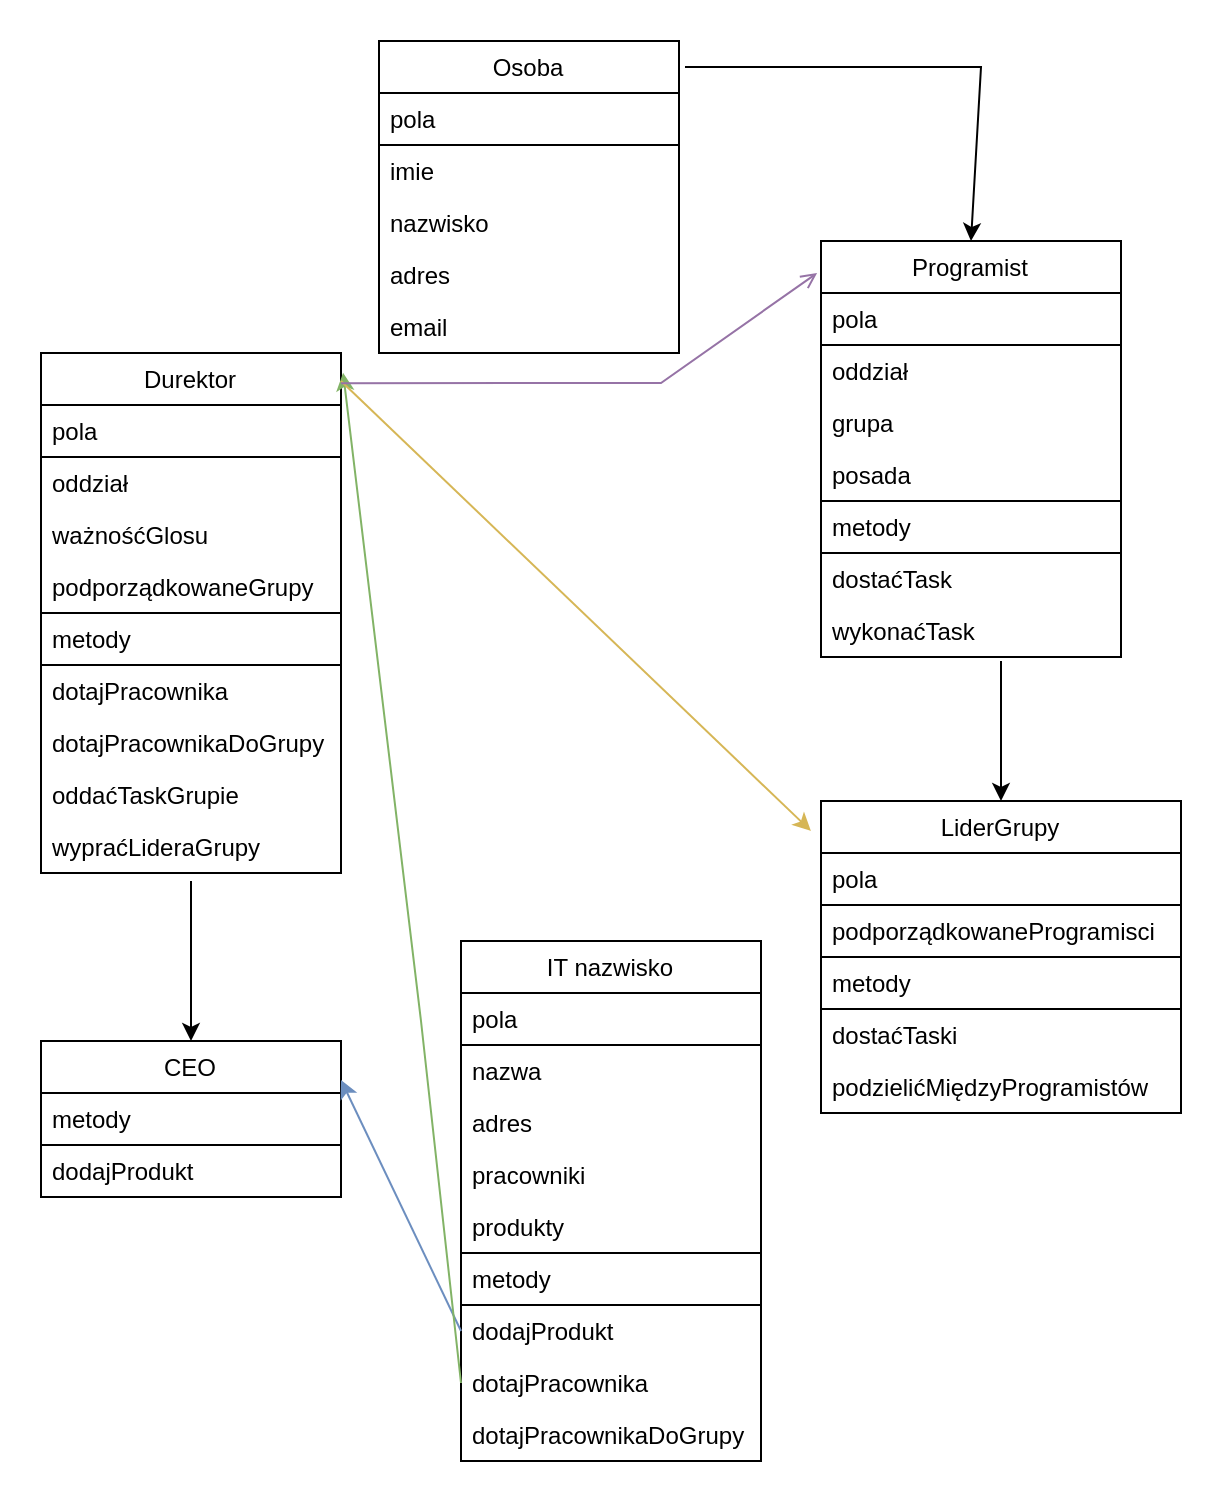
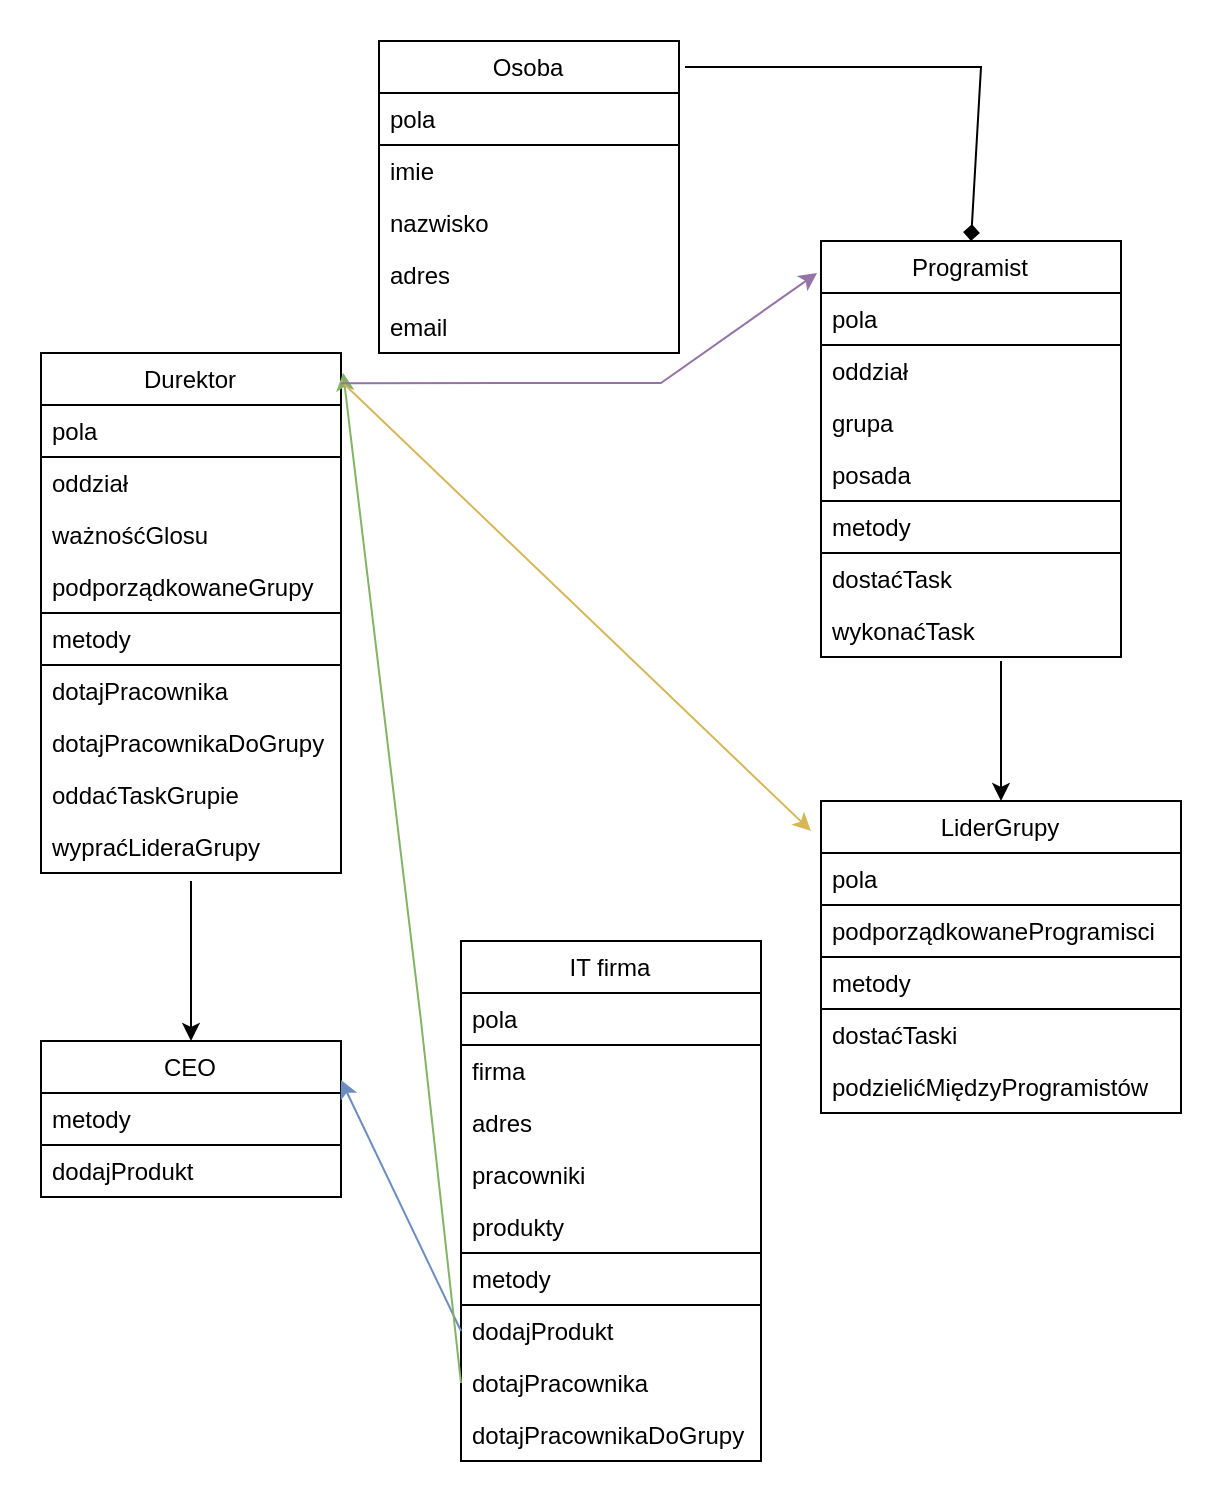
edge "Osoba" -> "Programist": arrowhead classic -> diamond
edge "Durektor" -> "Programist": arrowhead open -> classic
node "IT nazwisko": label "IT nazwisko" -> "IT firma"
node "nazwa": label "nazwa" -> "firma"
